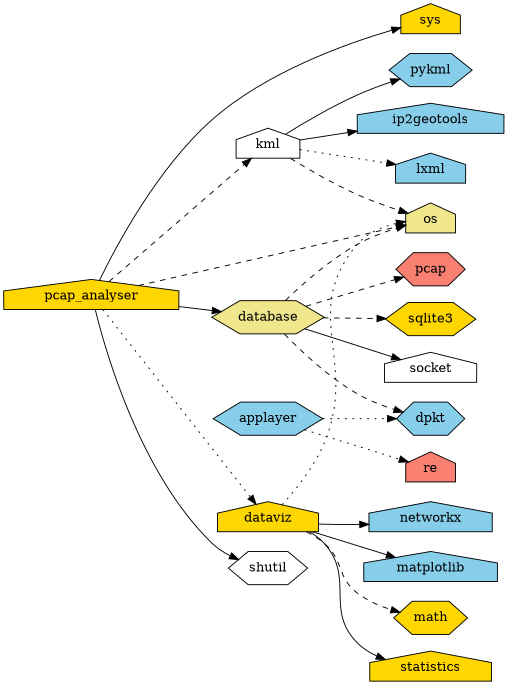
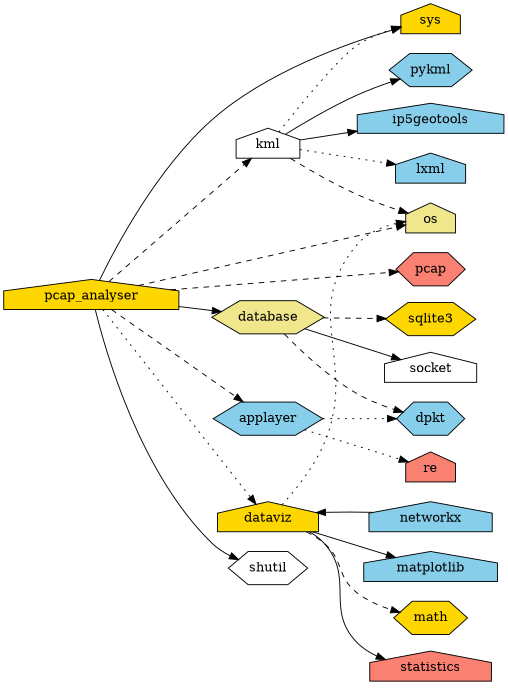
edge "kml" -> "sys": added
node "ip2geotools": label "ip2geotools" -> "ip5geotools"
edge "database" -> "os": removed
edge "database" -> "pcap": now "pcap_analyser" -> "pcap"
edge "pcap_analyser" -> "applayer": added
edge "dataviz" -> "networkx": reversed
node "statistics": fillcolor gold -> salmon
